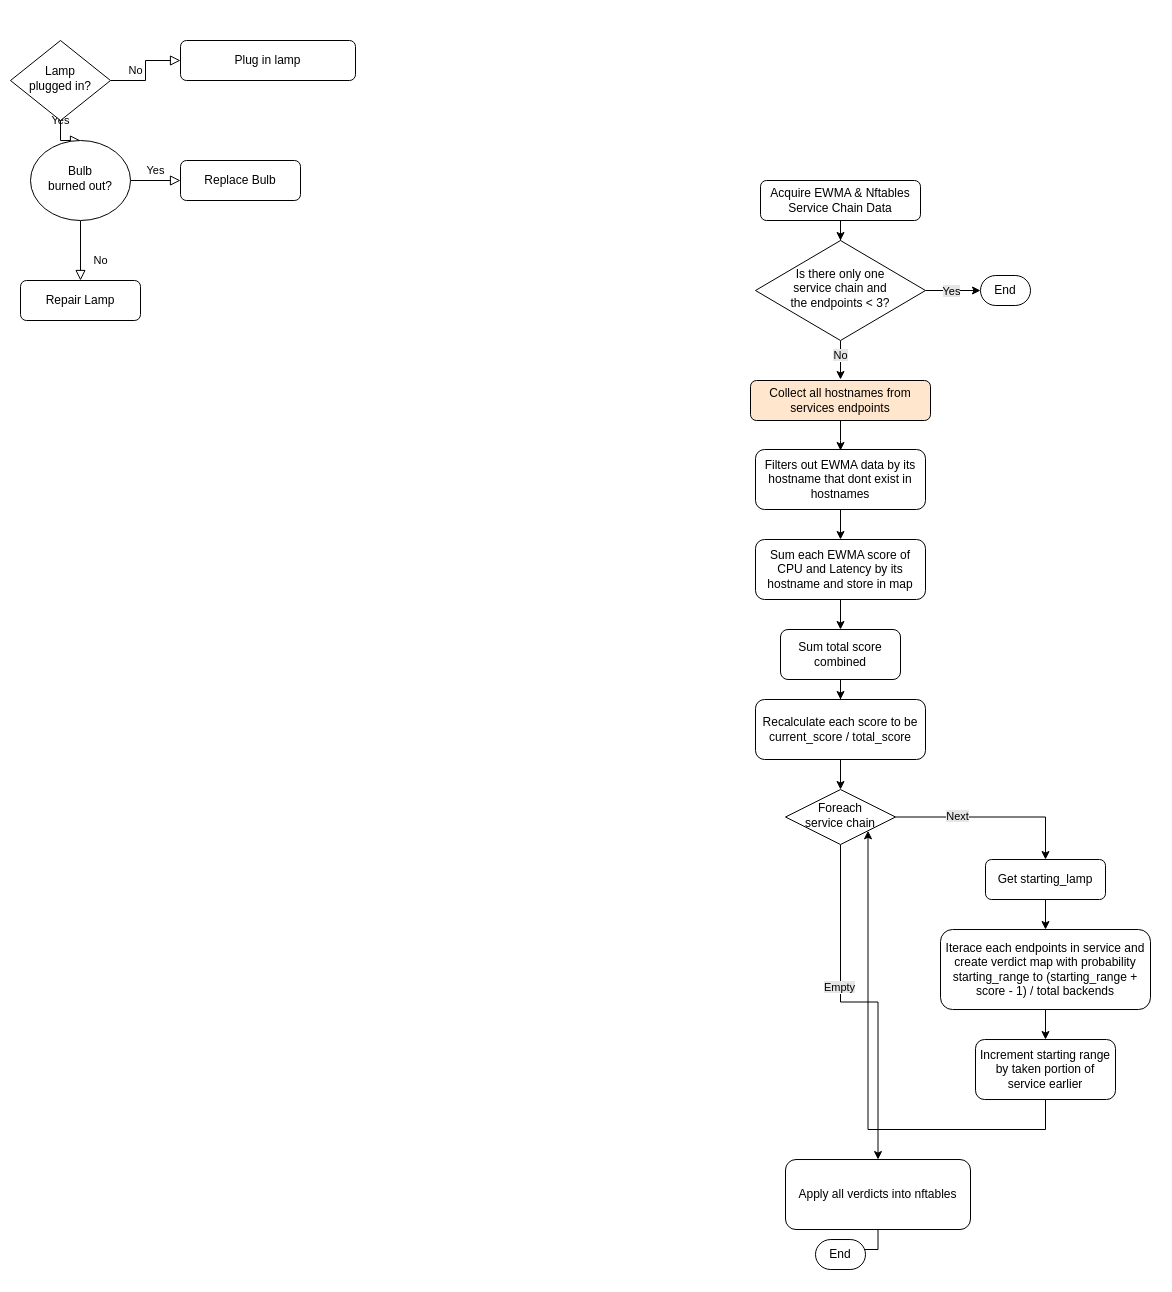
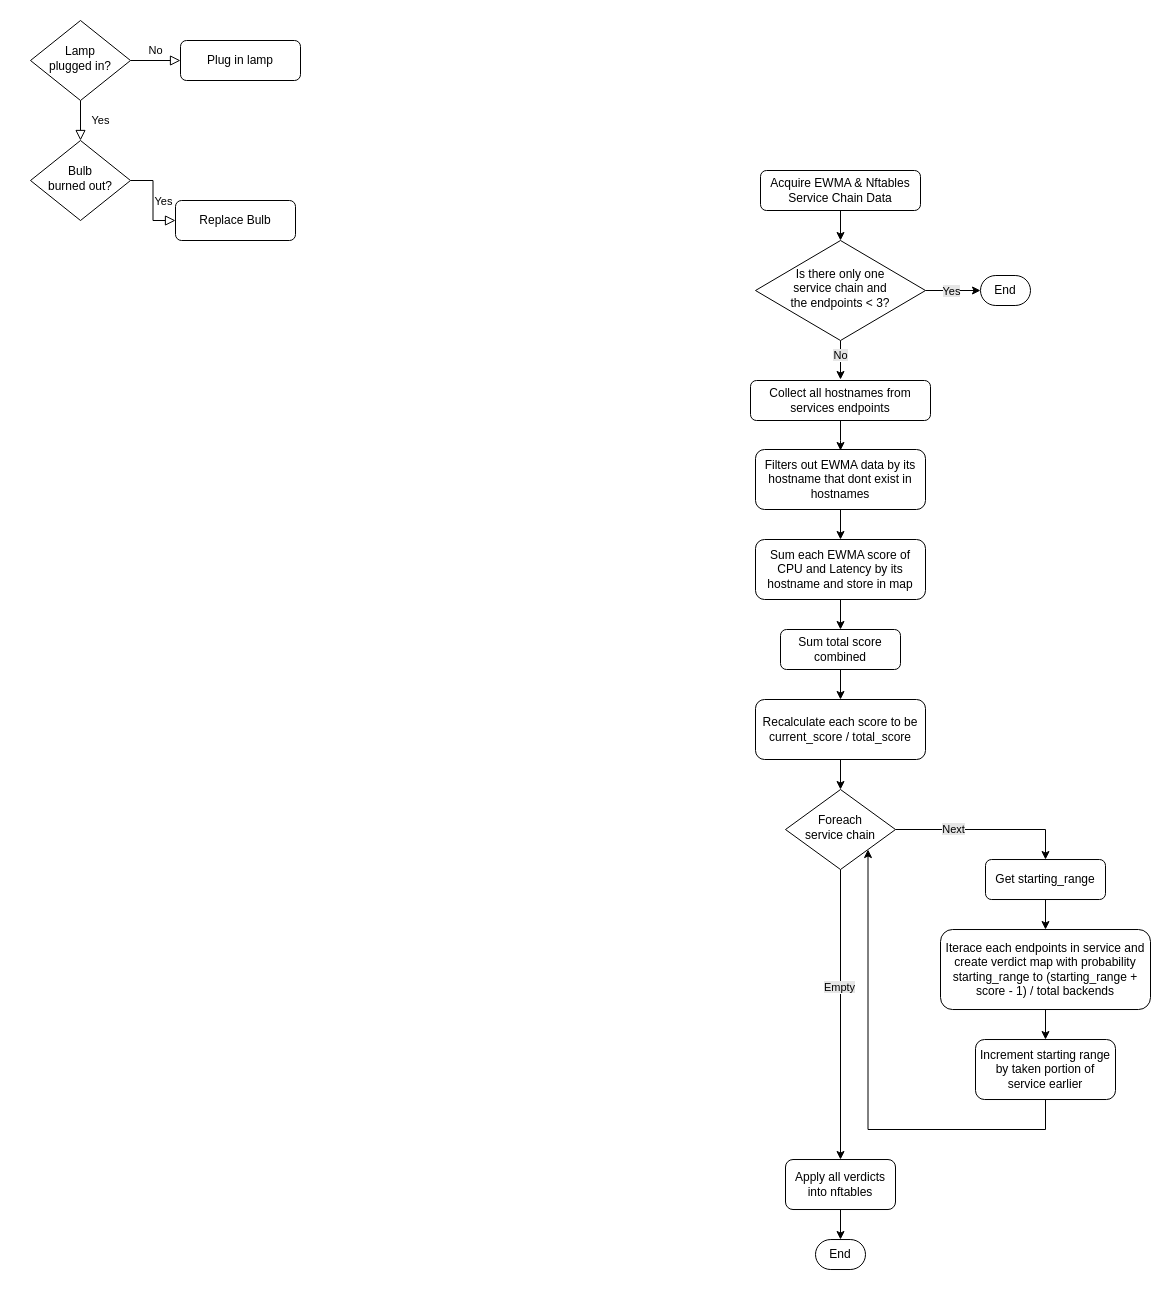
node "Plug in lamp": size 175x40 -> 120x40
node "Lamp plugged in?": moved (61, 81) -> (81, 61)
node "Bulb burned out?": shape ellipse -> diamond
node "Replace Bulb": moved (241, 181) -> (236, 221)
node "Acquire EWMA & Nftables Service Chain Data": moved (841, 201) -> (841, 191)
edge "Bulb burned out?" -> "Repair Lamp": removed, label "No"
node "Repair Lamp": removed
node "Collect all hostnames from services endpoints": fillcolor #ffe6cc -> #ffffff
node "Sum total score combined": size 120x50 -> 120x40
node "Foreach service chain": size 110x55 -> 110x80
node "Get starting_lamp": label "Get starting_lamp" -> "Get starting_range"
node "Apply all verdicts into nftables": size 185x70 -> 110x50
